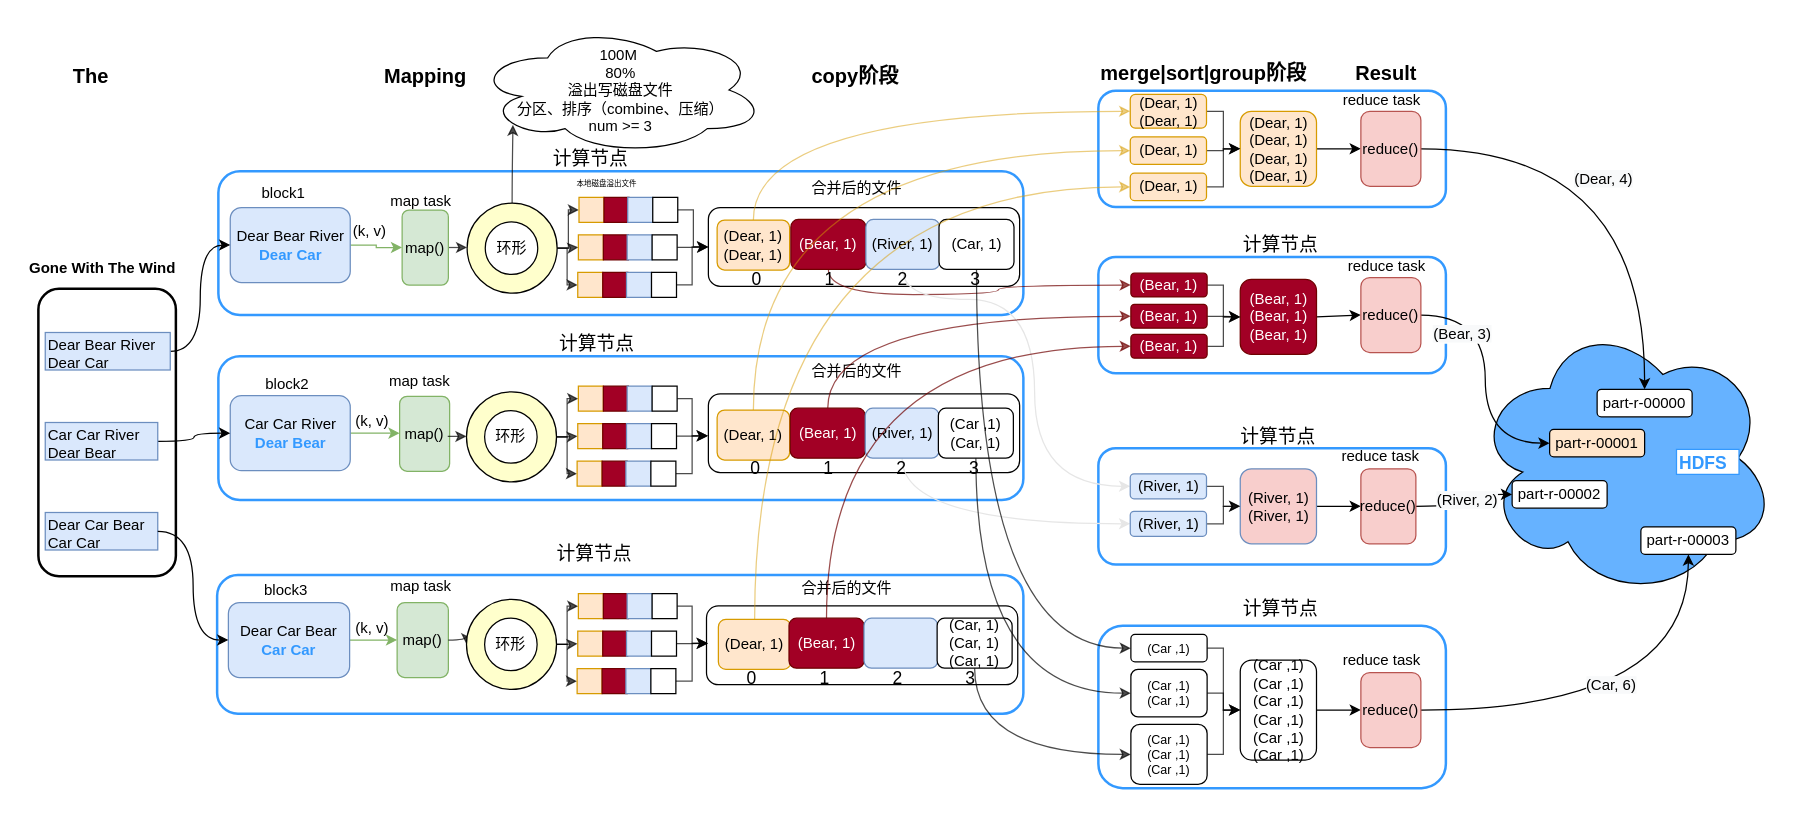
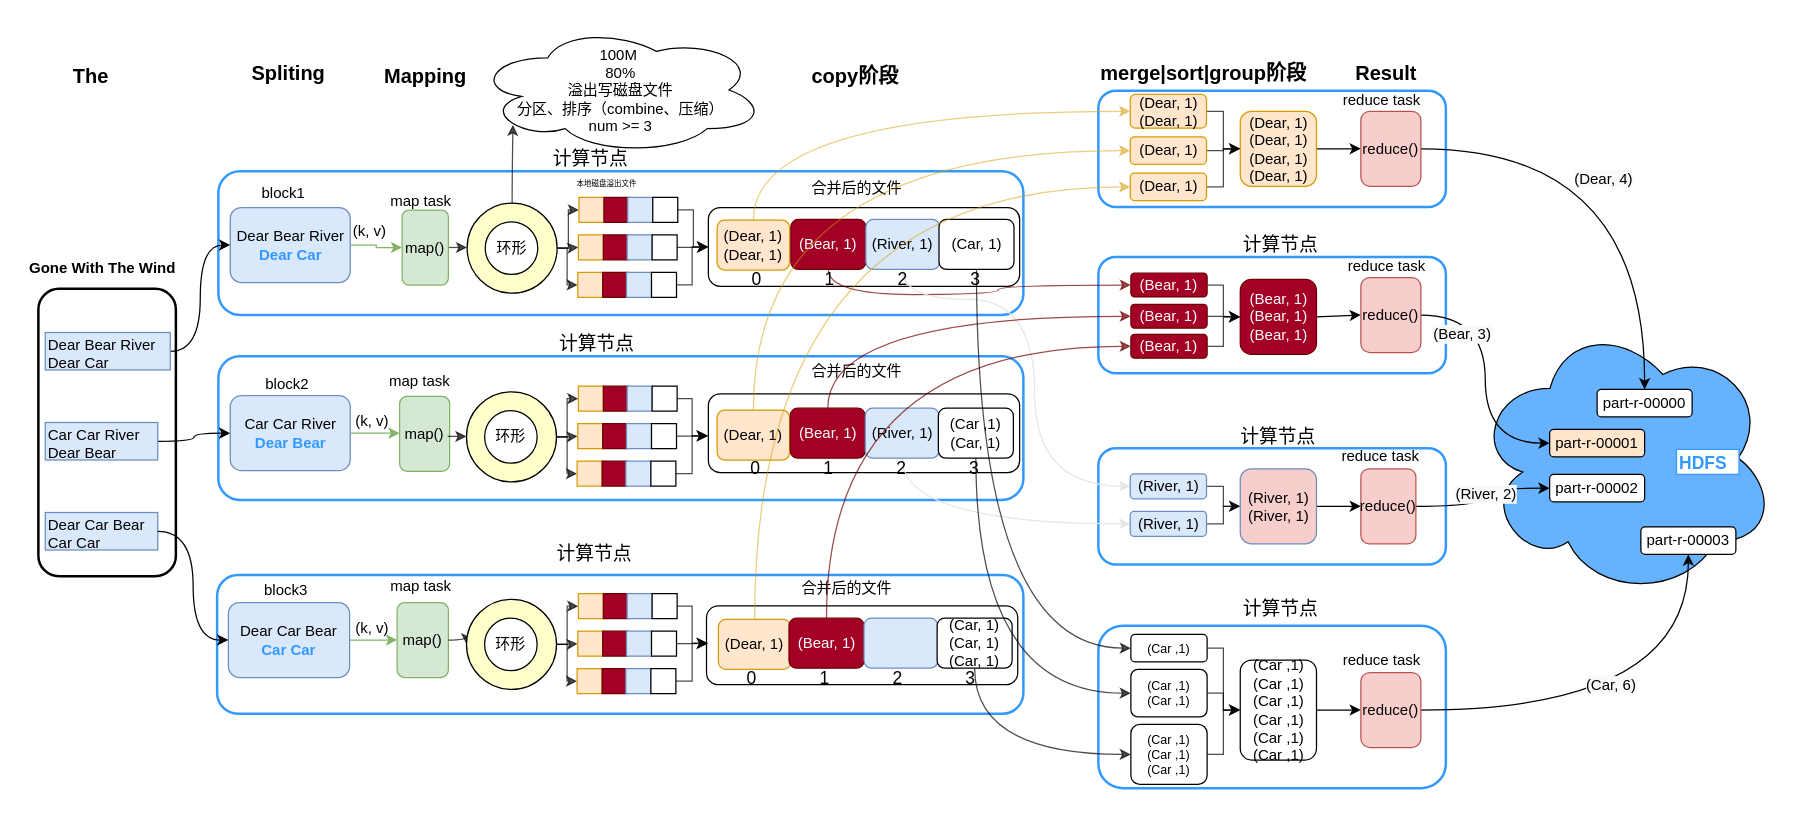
node "Spliting": added
node "part-r-00002": moved (1559, 494) -> (1597, 488)
